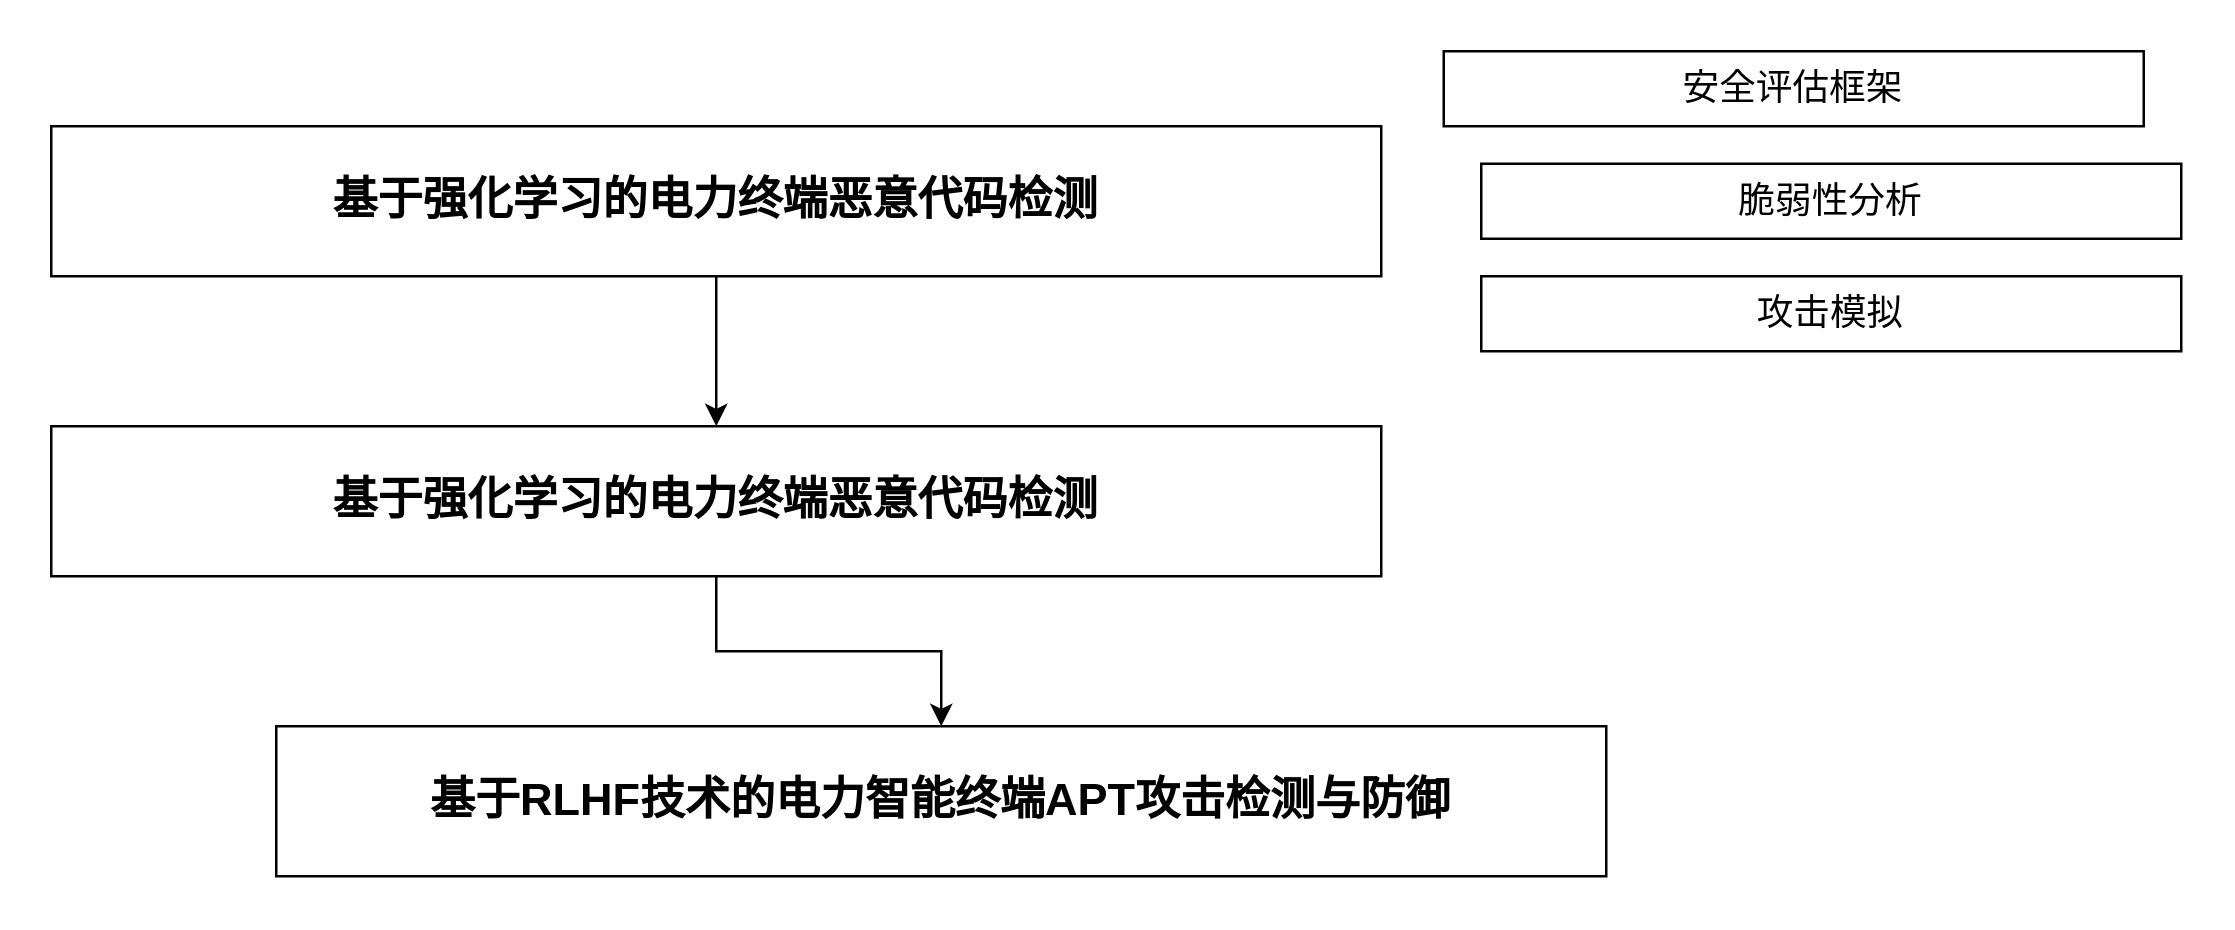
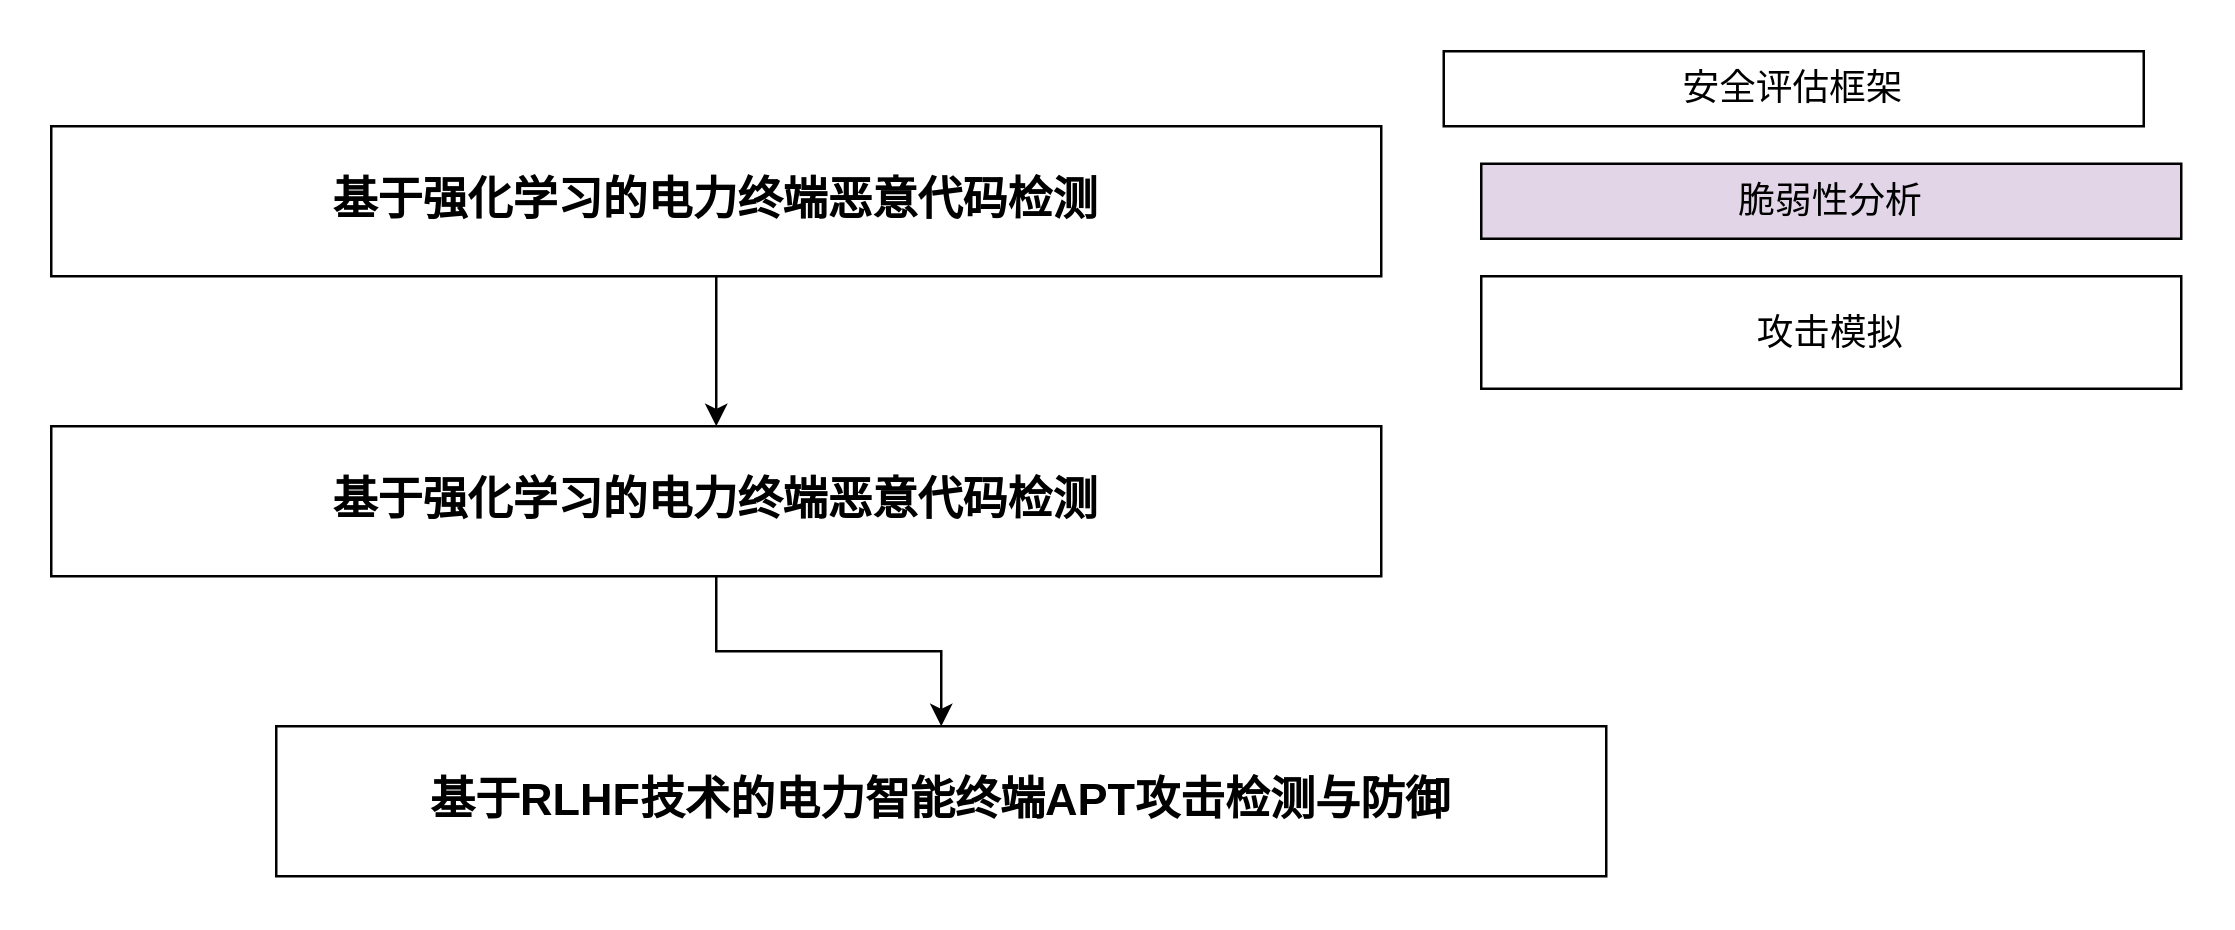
node "脆弱性分析": fillcolor #ffffff -> #e1d5e7
node "攻击模拟": size 700x75 -> 700x113
